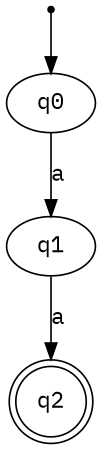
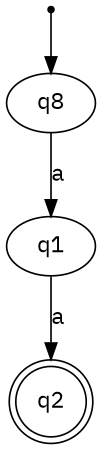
node "q0": label "q0" -> "q8"
